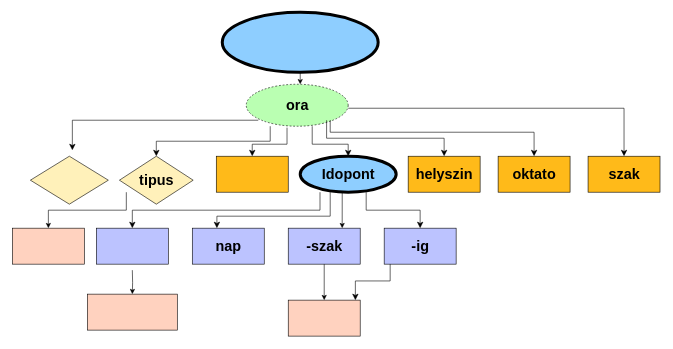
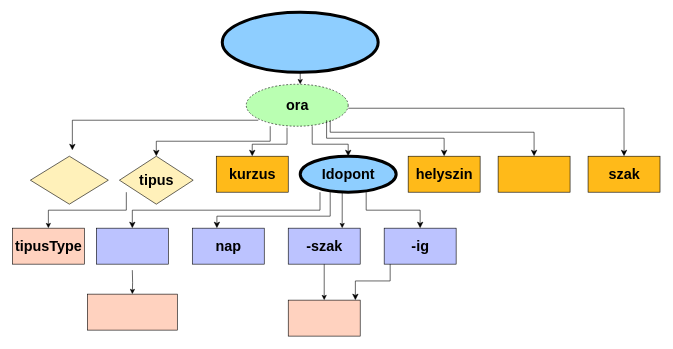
node "kurzus": added
node "oktato": removed
node "tipusType": added
